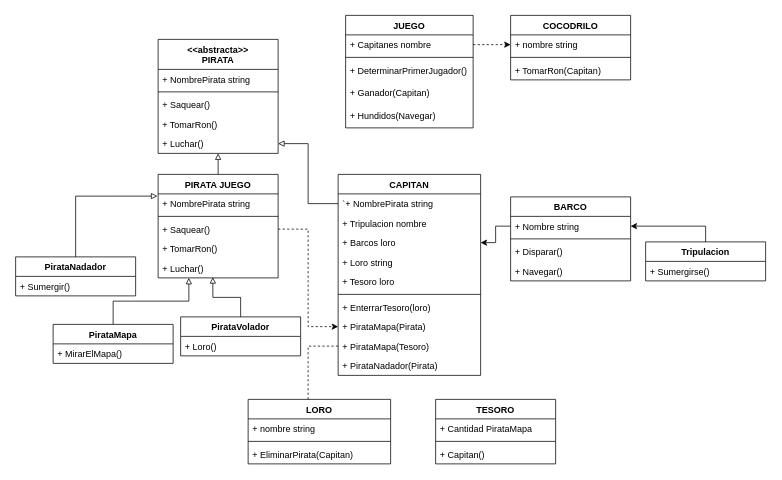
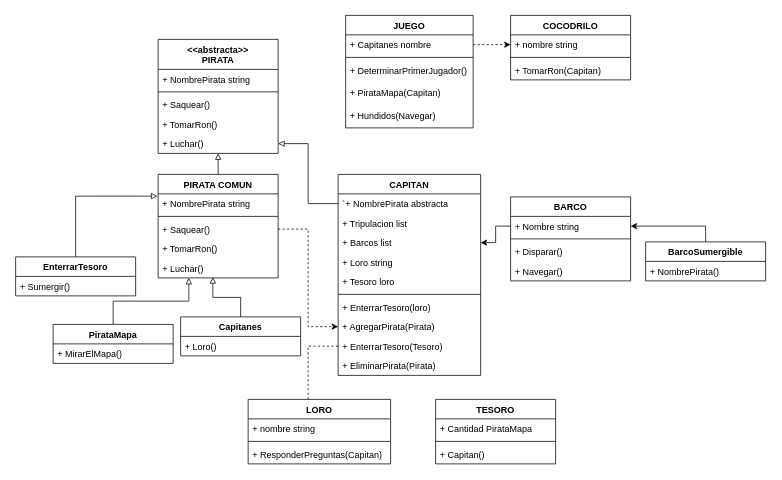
node "+ Ganador(Capitan)": label "+ Ganador(Capitan)" -> "+ PirataMapa(Capitan)"
node "PIRATA JUEGO": label "PIRATA JUEGO" -> "PIRATA COMUN"
node "`+ NombrePirata string": label "`+ NombrePirata string" -> "`+ NombrePirata abstracta"
node "+ Tripulacion nombre": label "+ Tripulacion nombre" -> "+ Tripulacion list"
node "+ Barcos loro": label "+ Barcos loro" -> "+ Barcos list"
node "Tripulacion": label "Tripulacion" -> "BarcoSumergible"
node "PirataNadador": label "PirataNadador" -> "EnterrarTesoro"
node "+ Sumergirse()": label "+ Sumergirse()" -> "+ NombrePirata()"
node "PirataVolador": label "PirataVolador" -> "Capitanes"
node "+ PirataMapa(Pirata)": label "+ PirataMapa(Pirata)" -> "+ AgregarPirata(Pirata)"
node "+ PirataMapa(Tesoro)": label "+ PirataMapa(Tesoro)" -> "+ EnterrarTesoro(Tesoro)"
node "+ PirataNadador(Pirata)": label "+ PirataNadador(Pirata)" -> "+ EliminarPirata(Pirata)"
node "+ EliminarPirata(Capitan)": label "+ EliminarPirata(Capitan)" -> "+ ResponderPreguntas(Capitan)"
